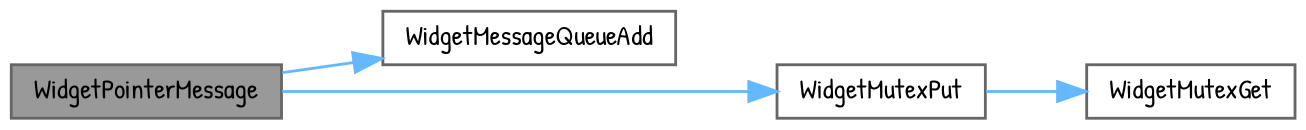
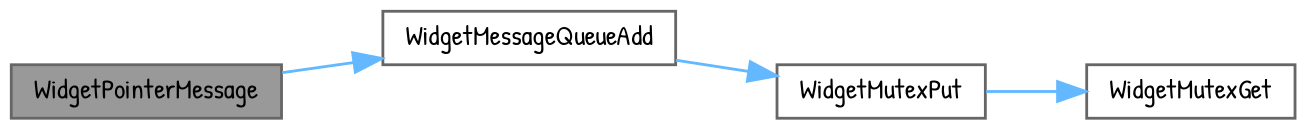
edge "WidgetPointerMessage" -> "WidgetMutexPut": now "WidgetMessageQueueAdd" -> "WidgetMutexPut"
